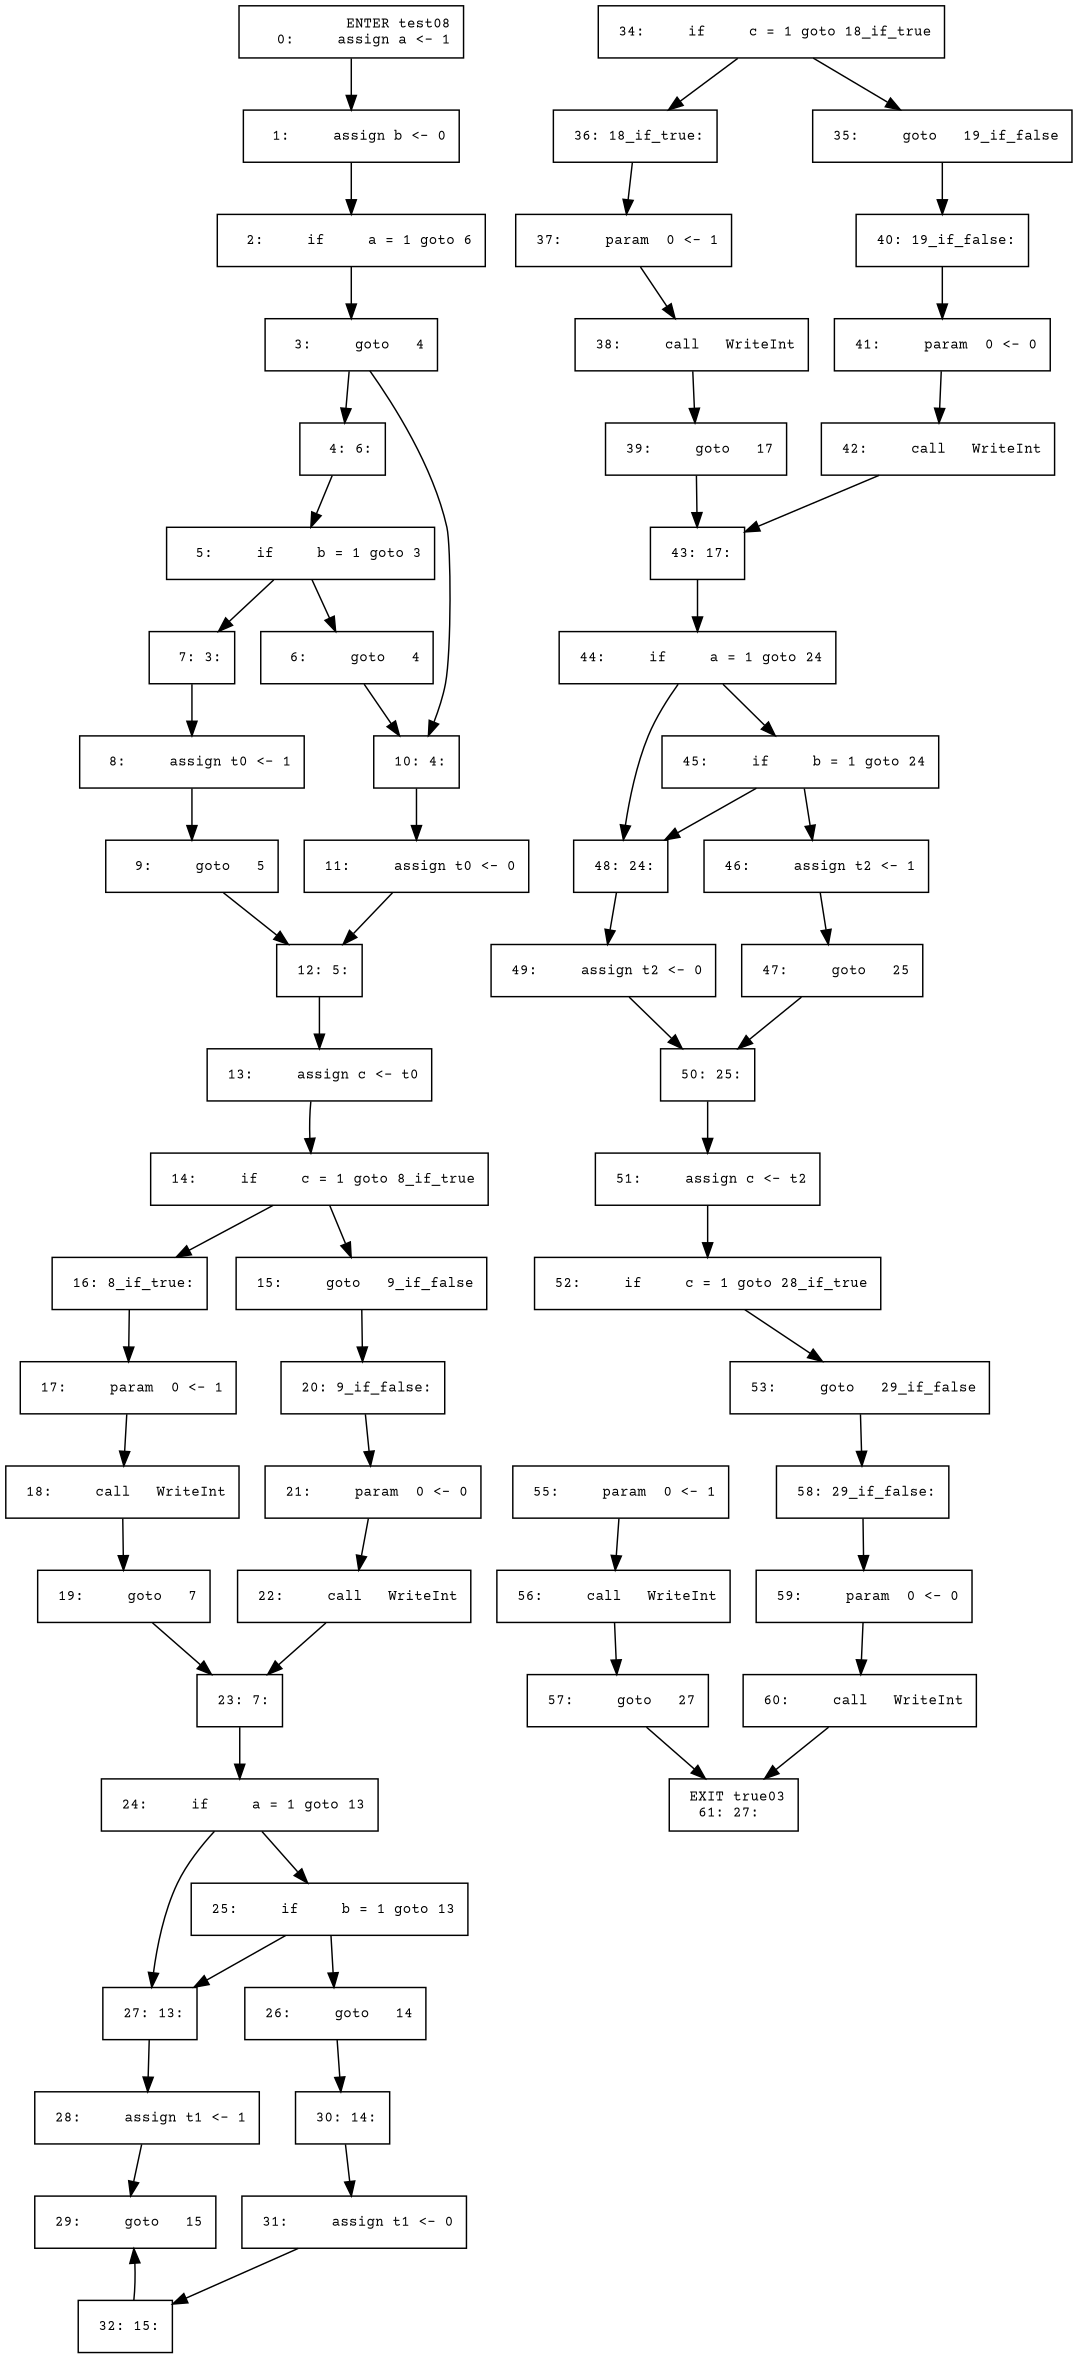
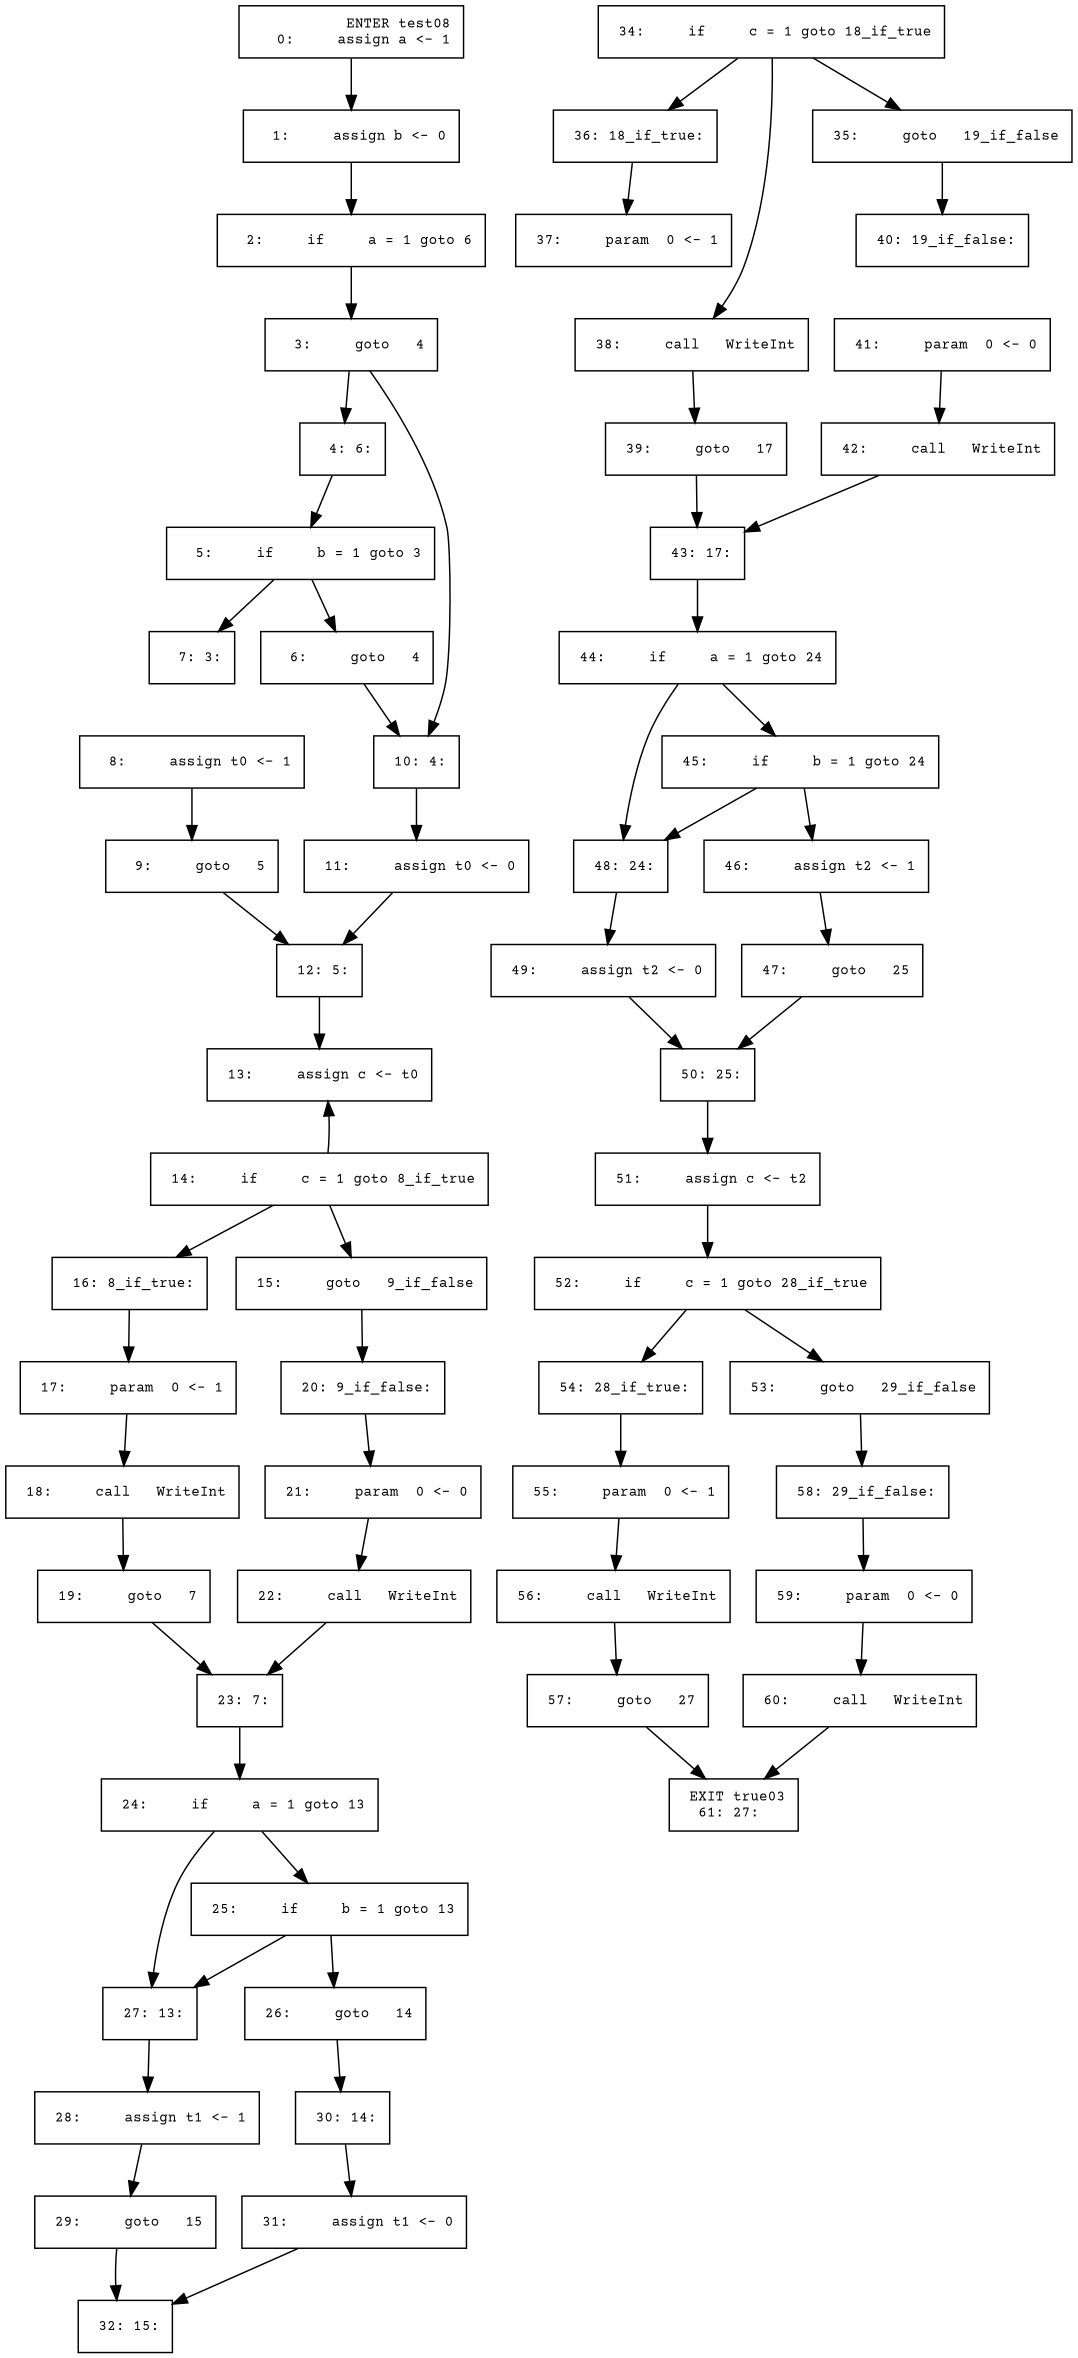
edge "40: 19_if_false:" -> "41:     param  0 <- 0": removed
edge "37:     param  0 <- 1" -> "38:     call   WriteInt": now "34:     if     c = 1 goto 18_if_true" -> "38:     call   WriteInt"
edge "7: 3:" -> "8:     assign t0 <- 1": removed
edge "13:     assign c <- t0" -> "14:     if     c = 1 goto 8_if_true": reversed
node "54: 28_if_true:": added
edge "32: 15:" -> "29:     goto   15": reversed
